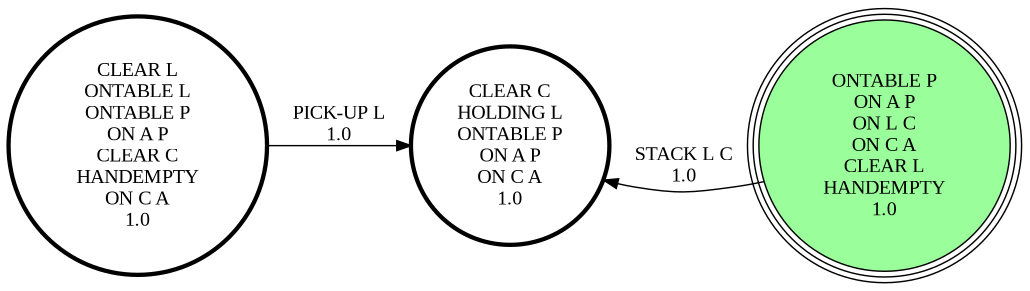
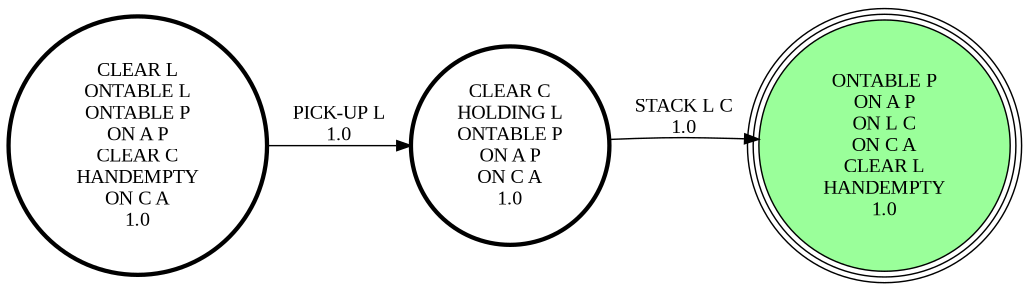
edge "ONTABLE P ON A P ON L C ON C A CLEAR L HANDEMPTY 1.0" -> "CLEAR C HOLDING L ONTABLE P ON A P ON C A 1.0": reversed
